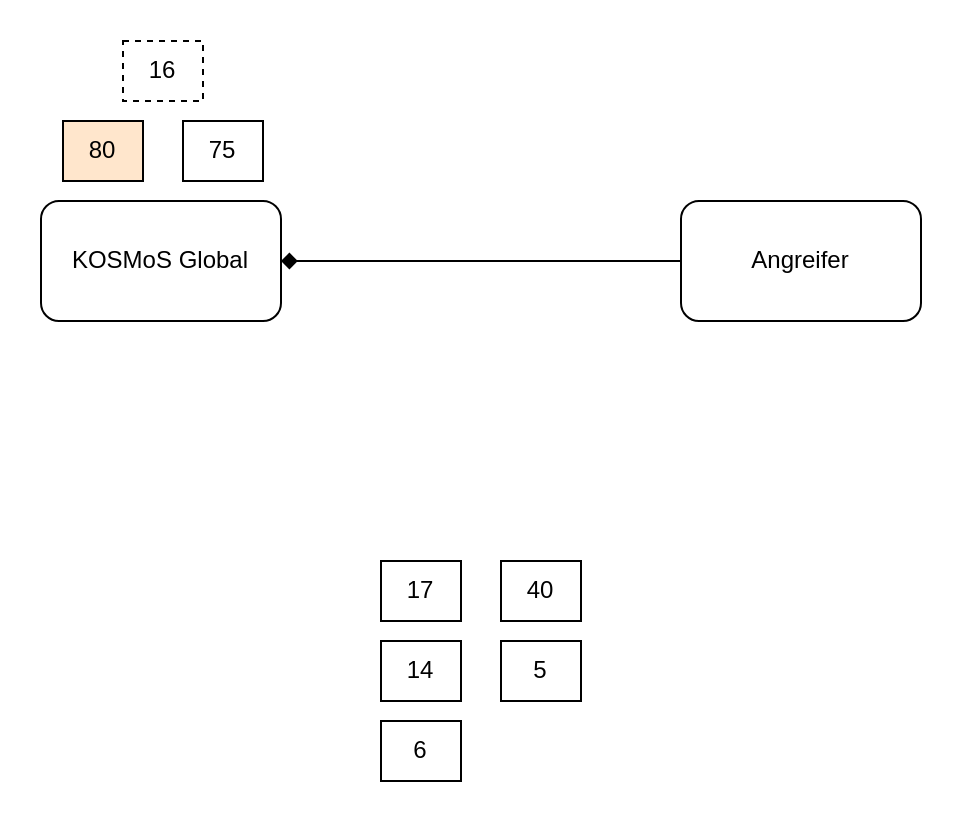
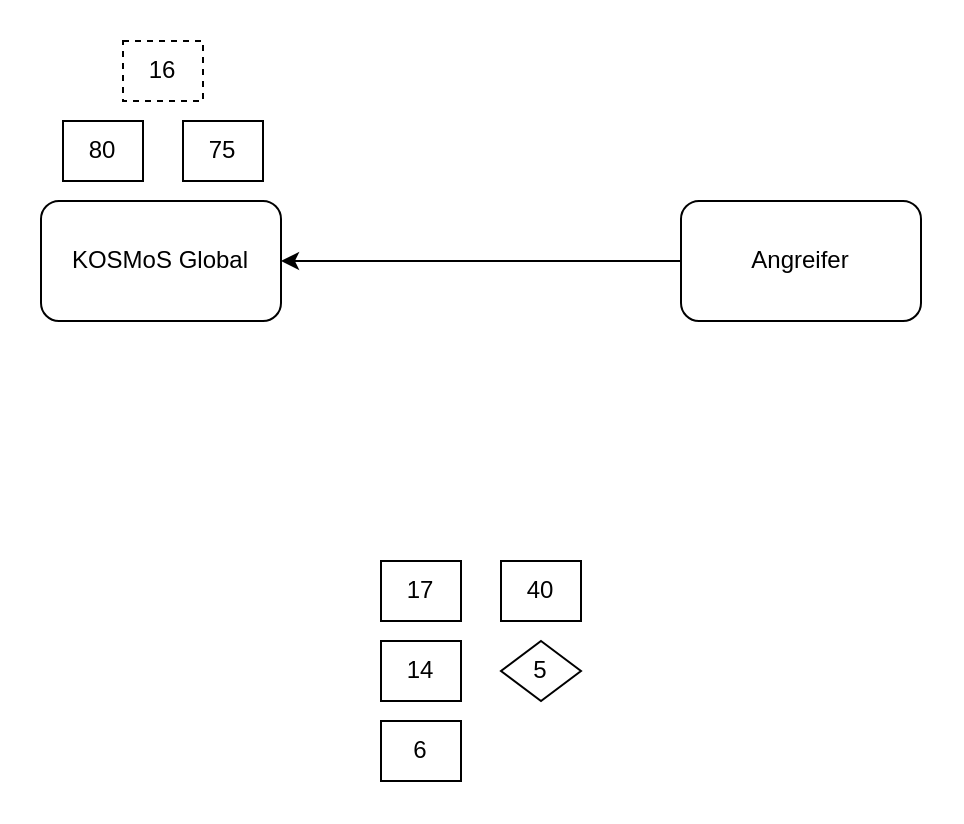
node "80": fillcolor #ffe6cc -> #ffffff
edge "Angreifer" -> "KOSMoS Global": arrowhead diamond -> classic
node "5": shape rectangle -> diamond
